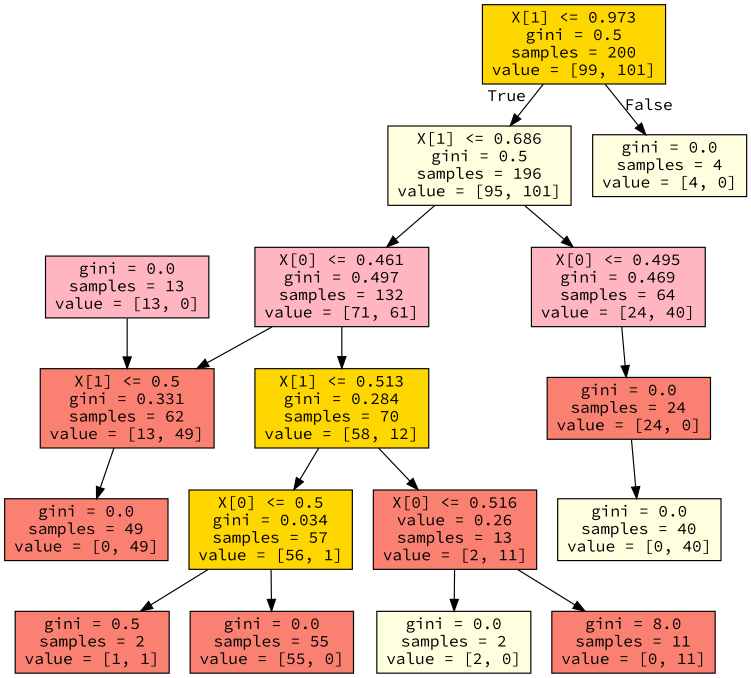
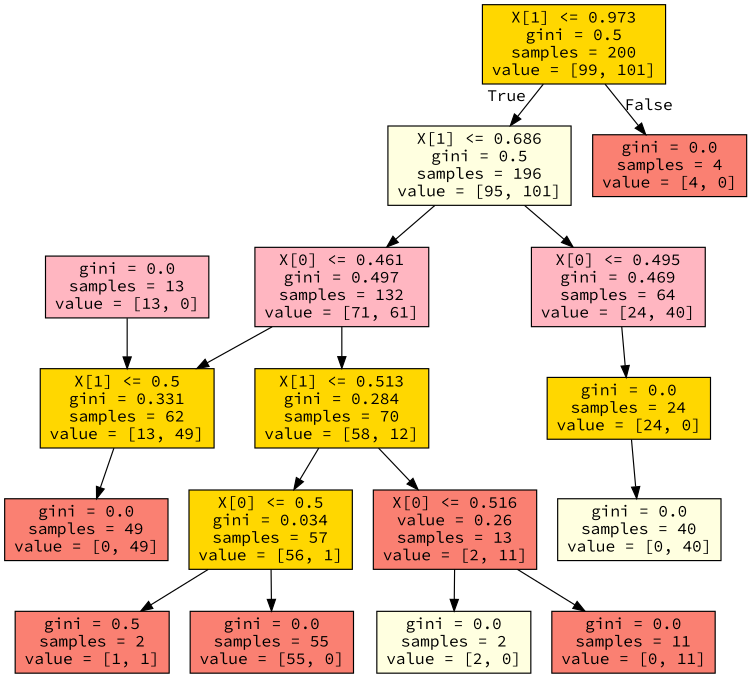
node "gini = 0.0 samples = 4 value = [4, 0]": fillcolor lightyellow -> salmon
node "X[1] <= 0.5 gini = 0.331 samples = 62 value = [13, 49]": fillcolor salmon -> gold
node "gini = 0.0 samples = 24 value = [24, 0]": fillcolor salmon -> gold
node "gini = 8.0 samples = 11 value = [0, 11]": label "gini = 8.0 samples = 11 value = [0, 11]" -> "gini = 0.0 samples = 11 value = [0, 11]"
